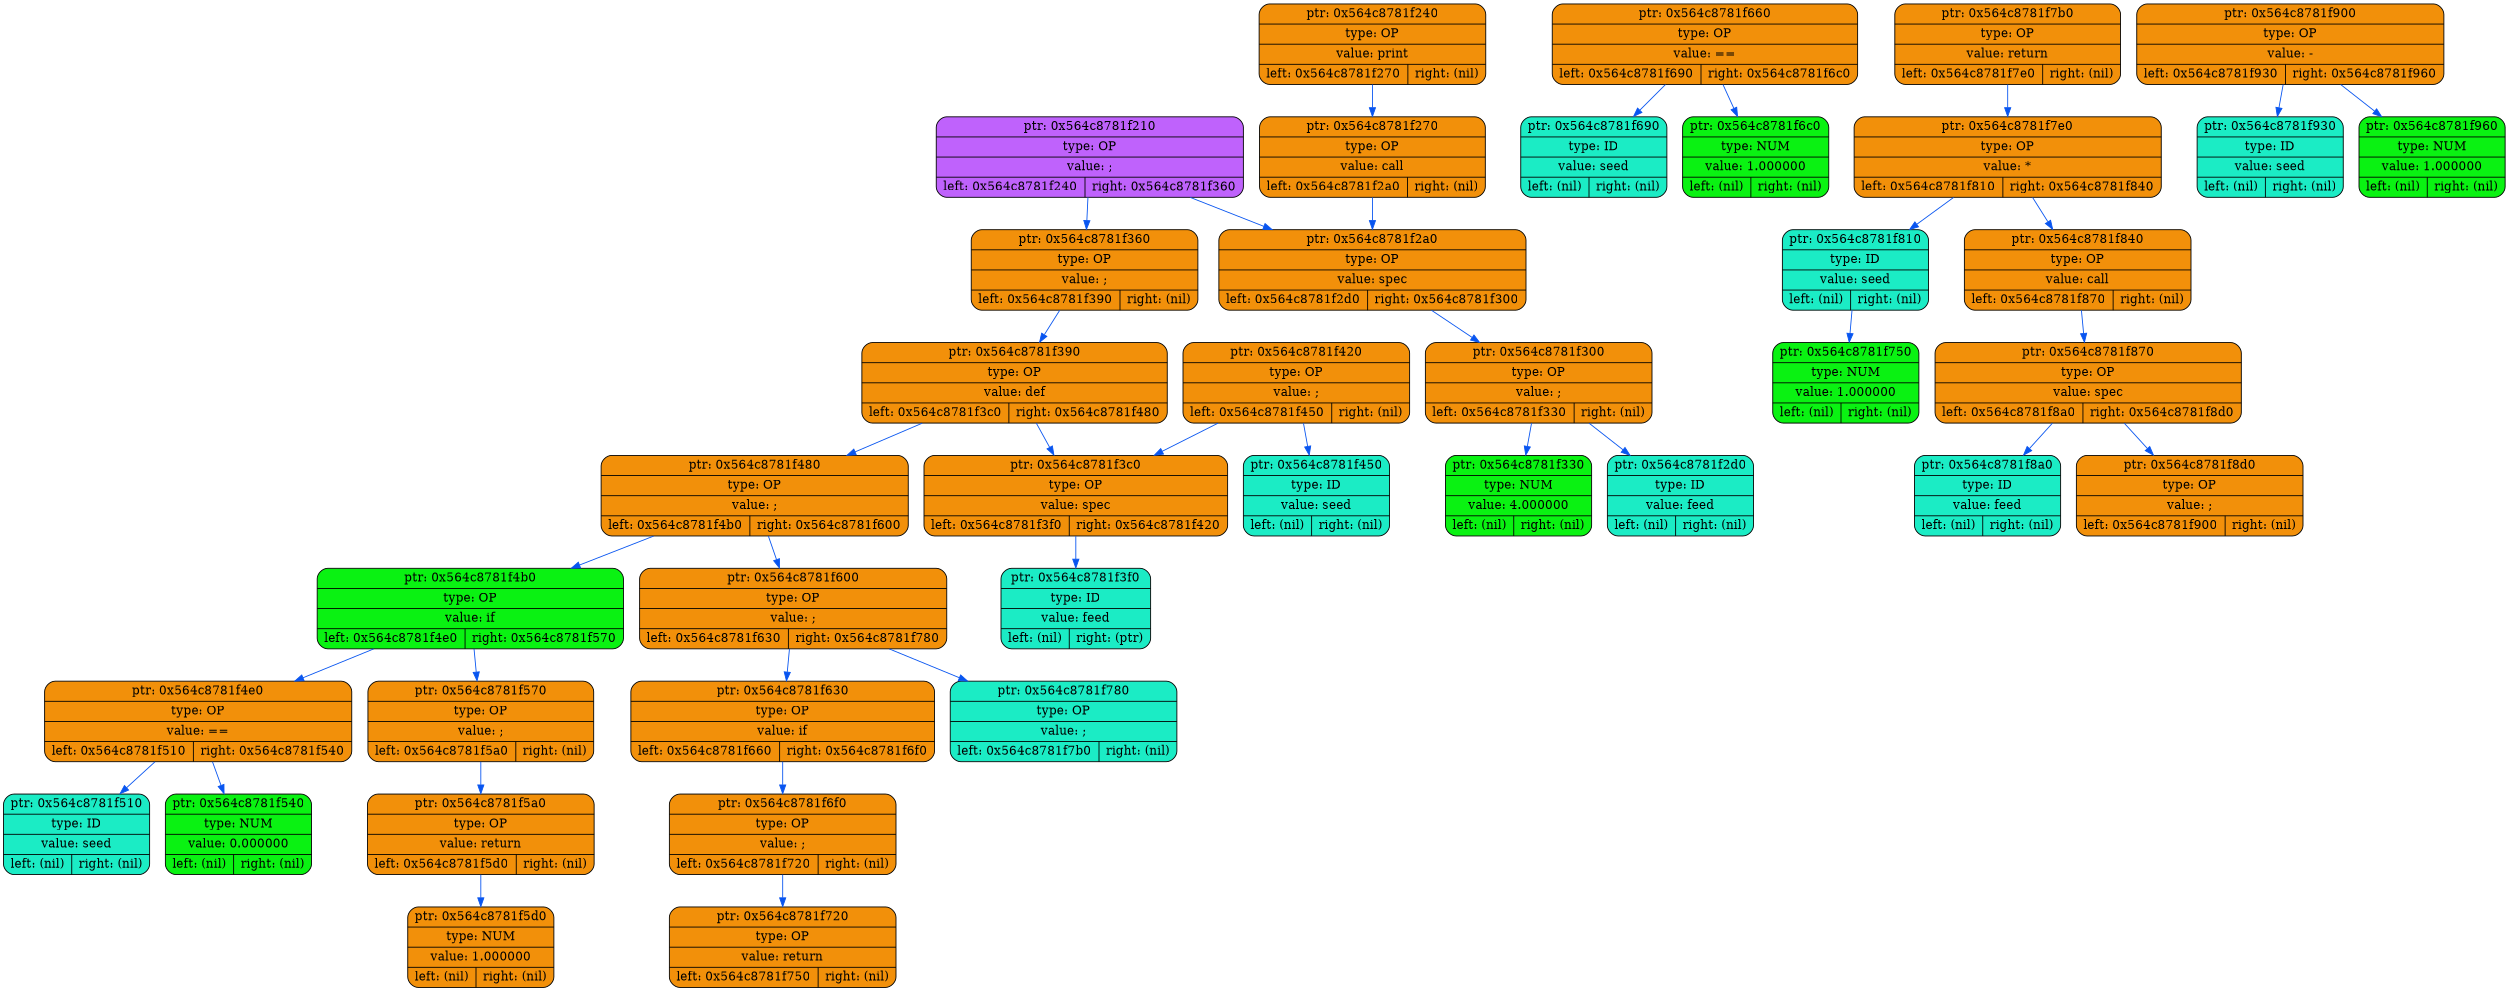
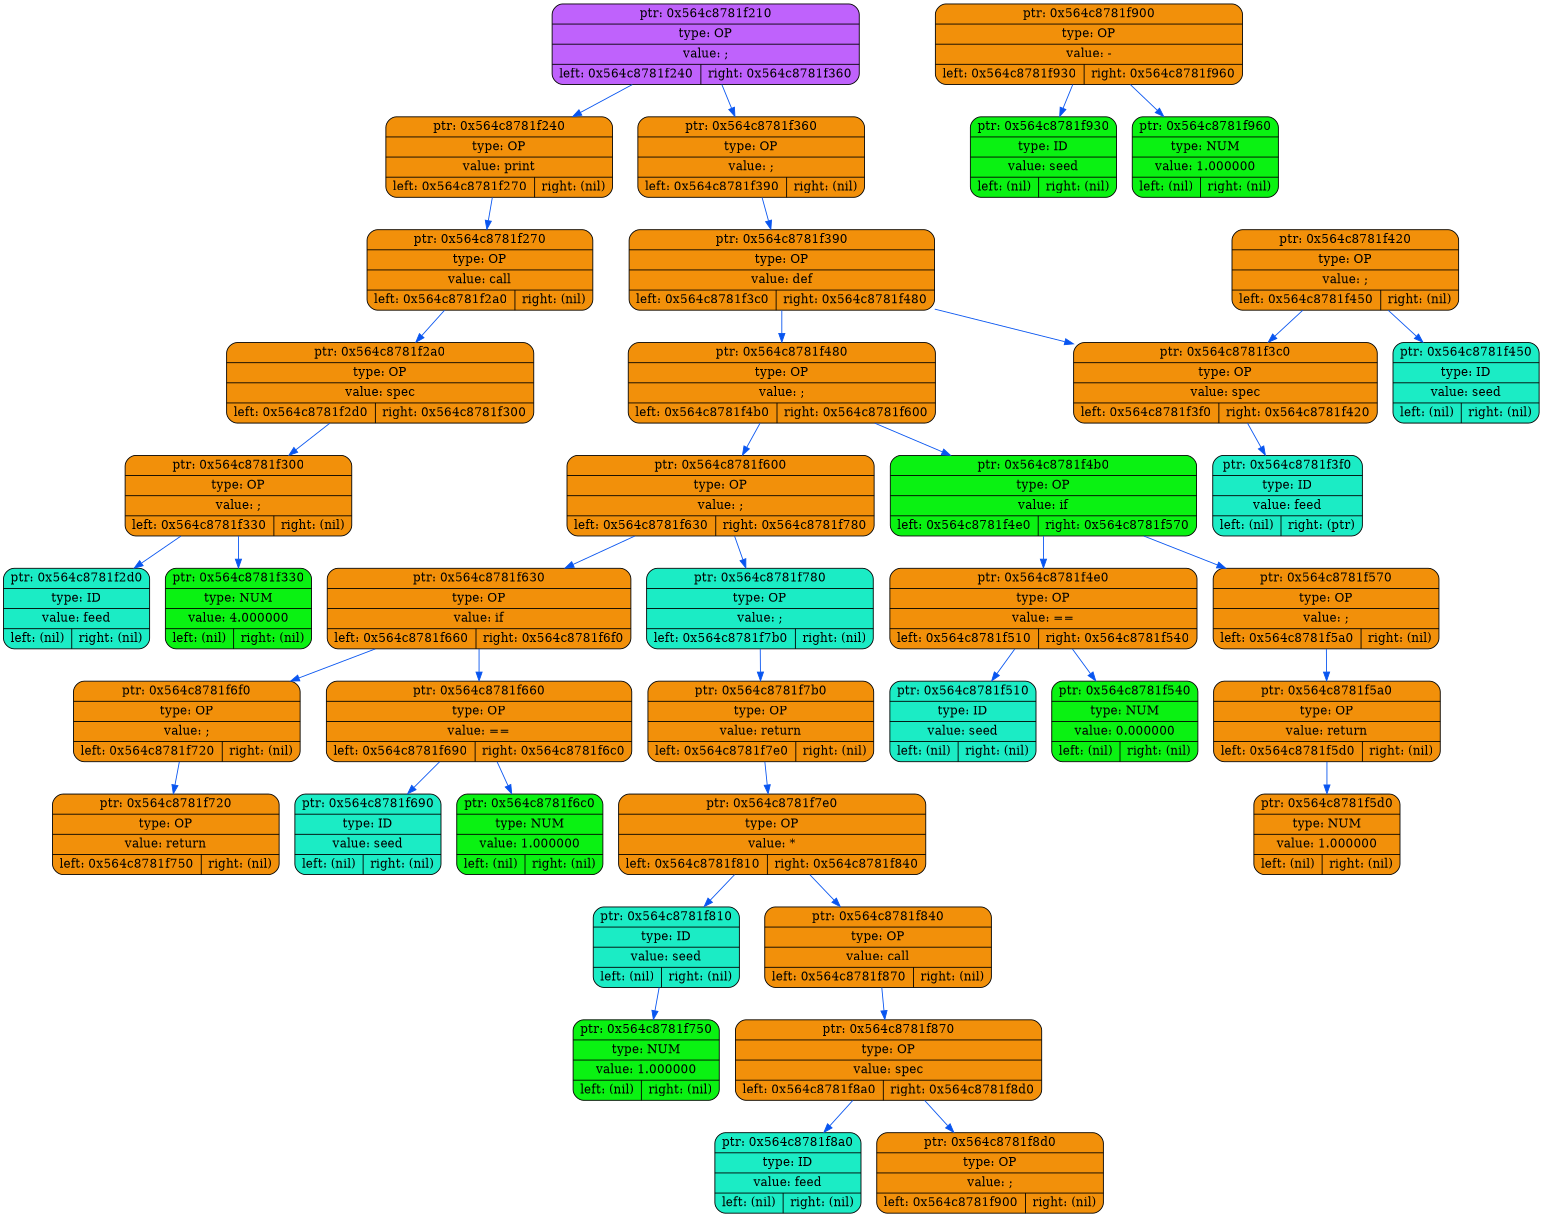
node "ptr: 0x564c8781f930": fillcolor #1becc5 -> #0af212
edge "ptr: 0x564c8781f210" -> "ptr: 0x564c8781f2a0": now "ptr: 0x564c8781f210" -> "ptr: 0x564c8781f240"
edge "ptr: 0x564c8781f630" -> "ptr: 0x564c8781f660": added
edge "ptr: 0x564c8781f780" -> "ptr: 0x564c8781f7b0": added
